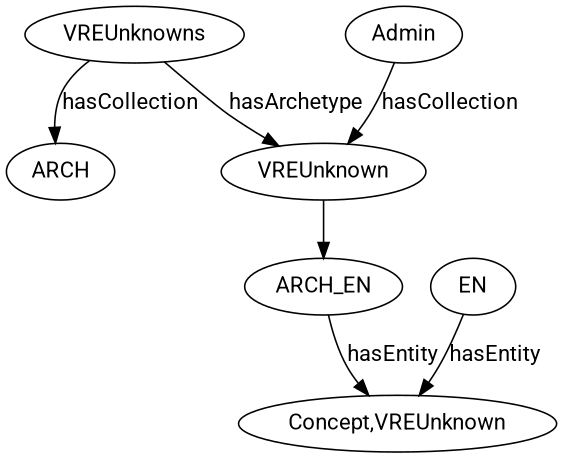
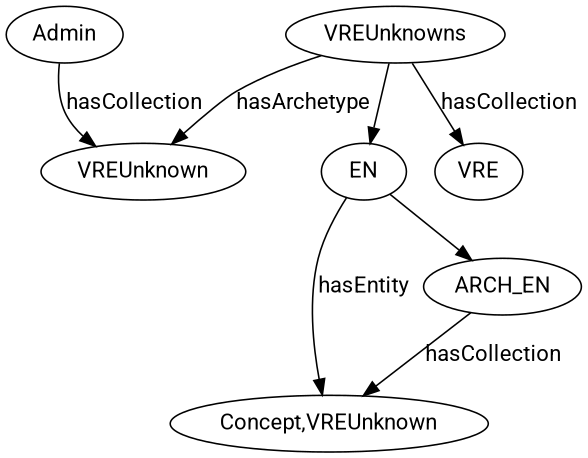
edge "VREUnknowns" -> "EN": added
node "ARCH": label "ARCH" -> "VRE"
edge "VREUnknown" -> "ARCH_EN": now "EN" -> "ARCH_EN"
edge "ARCH_EN" -> "Concept,VREUnknown": label "hasEntity" -> "hasCollection"
